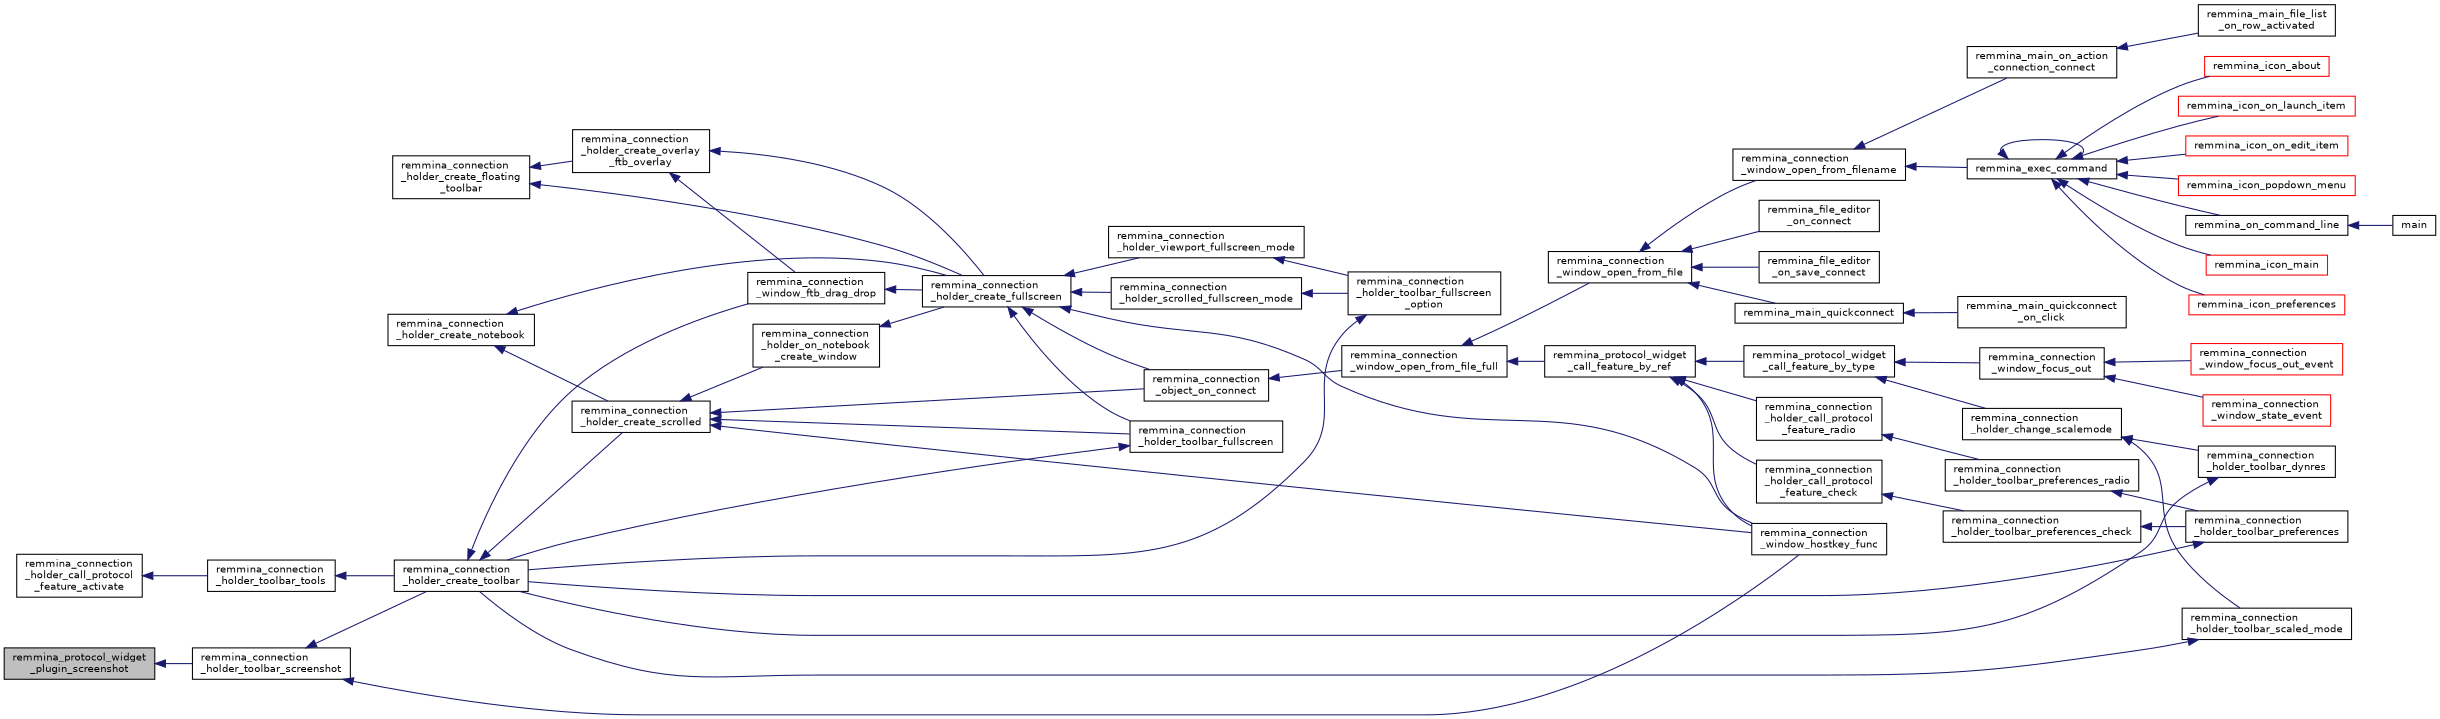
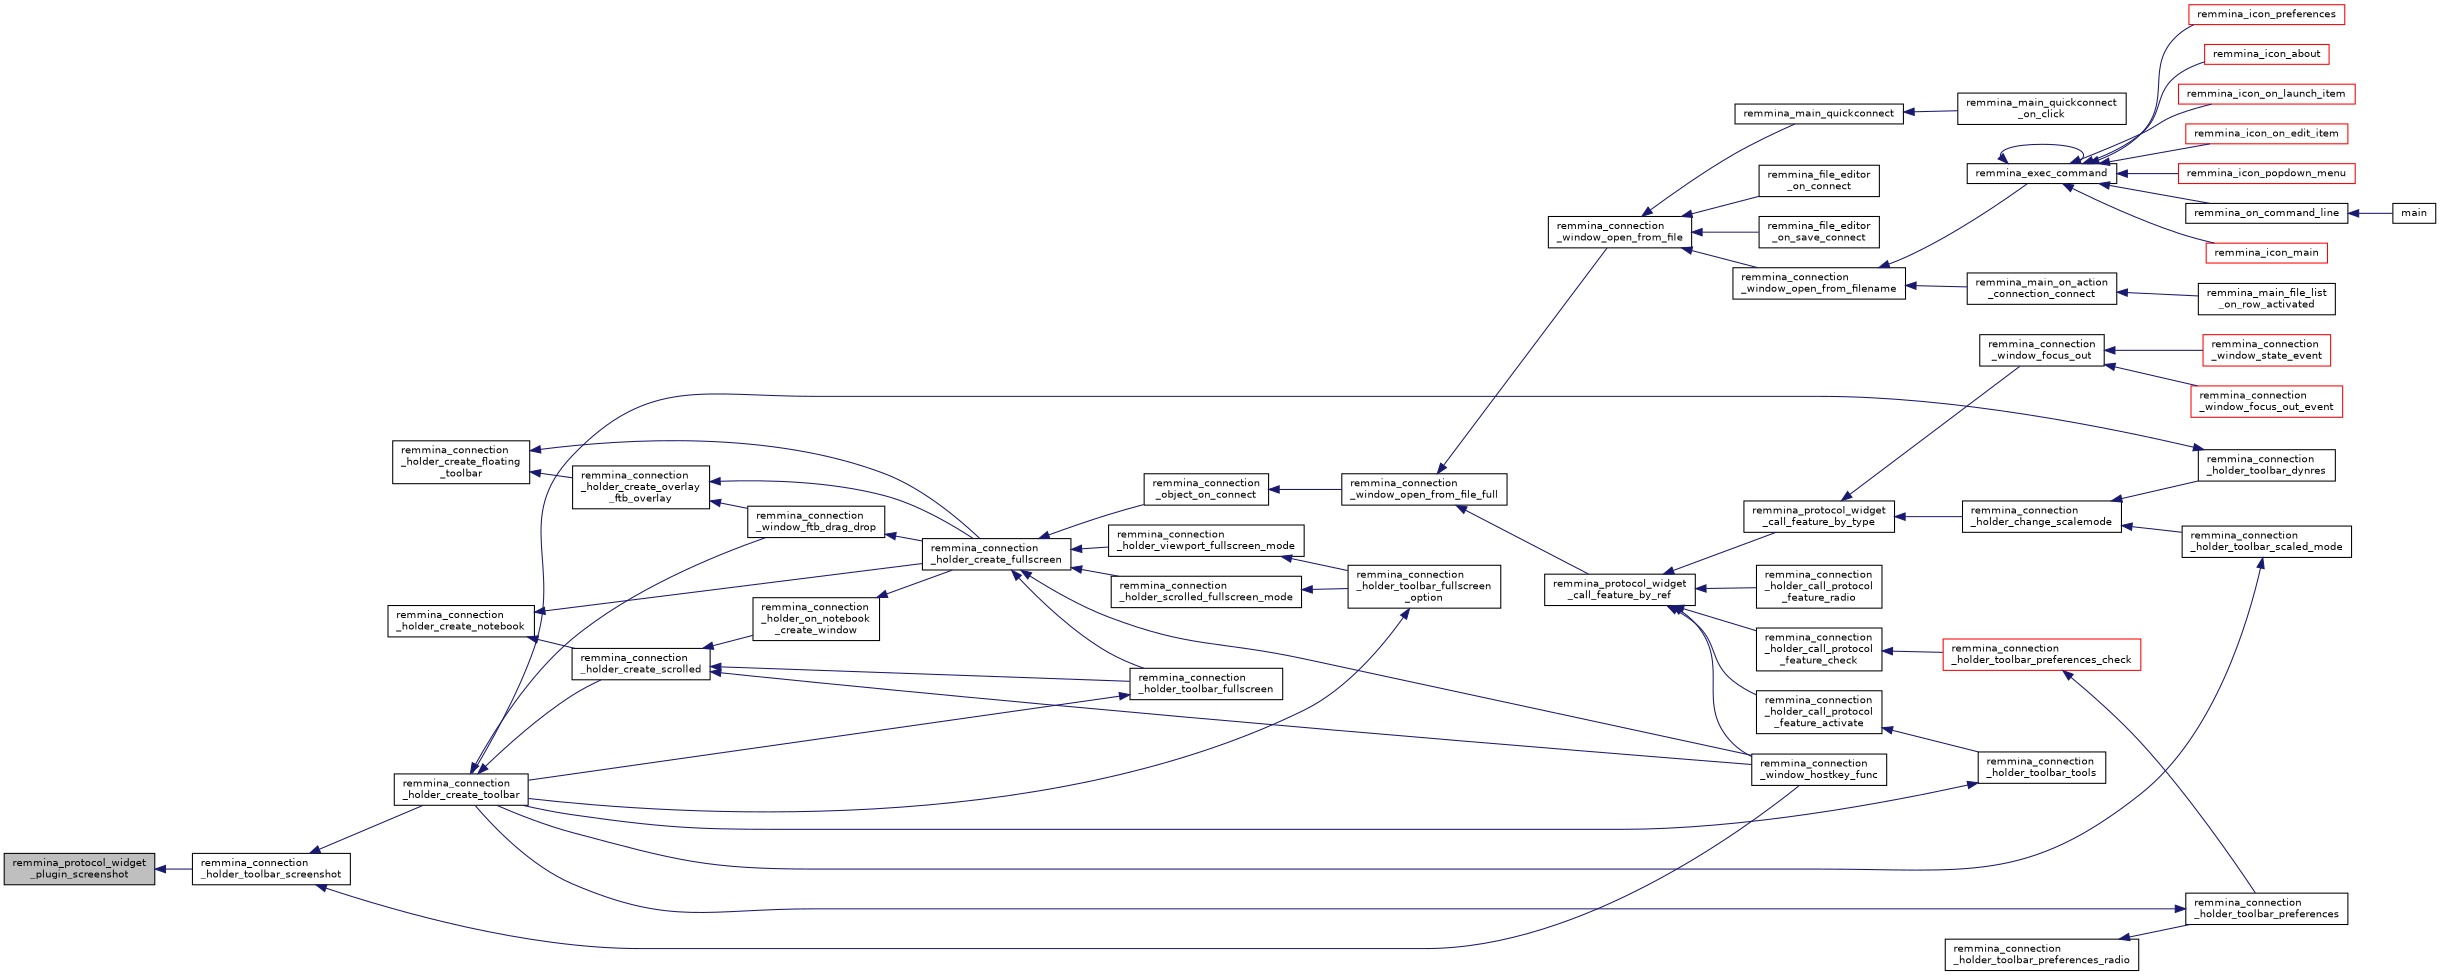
edge "remmina_connection _object_on_connect" -> "remmina_connection _holder_create_scrolled": removed
edge "remmina_connection _holder_toolbar_preferences_radio" -> "remmina_connection _holder_call_protocol _feature_radio": removed
node "remmina_connection _holder_toolbar_preferences_check": color black -> red
edge "remmina_connection _holder_call_protocol _feature_activate" -> "remmina_protocol_widget _call_feature_by_ref": added
